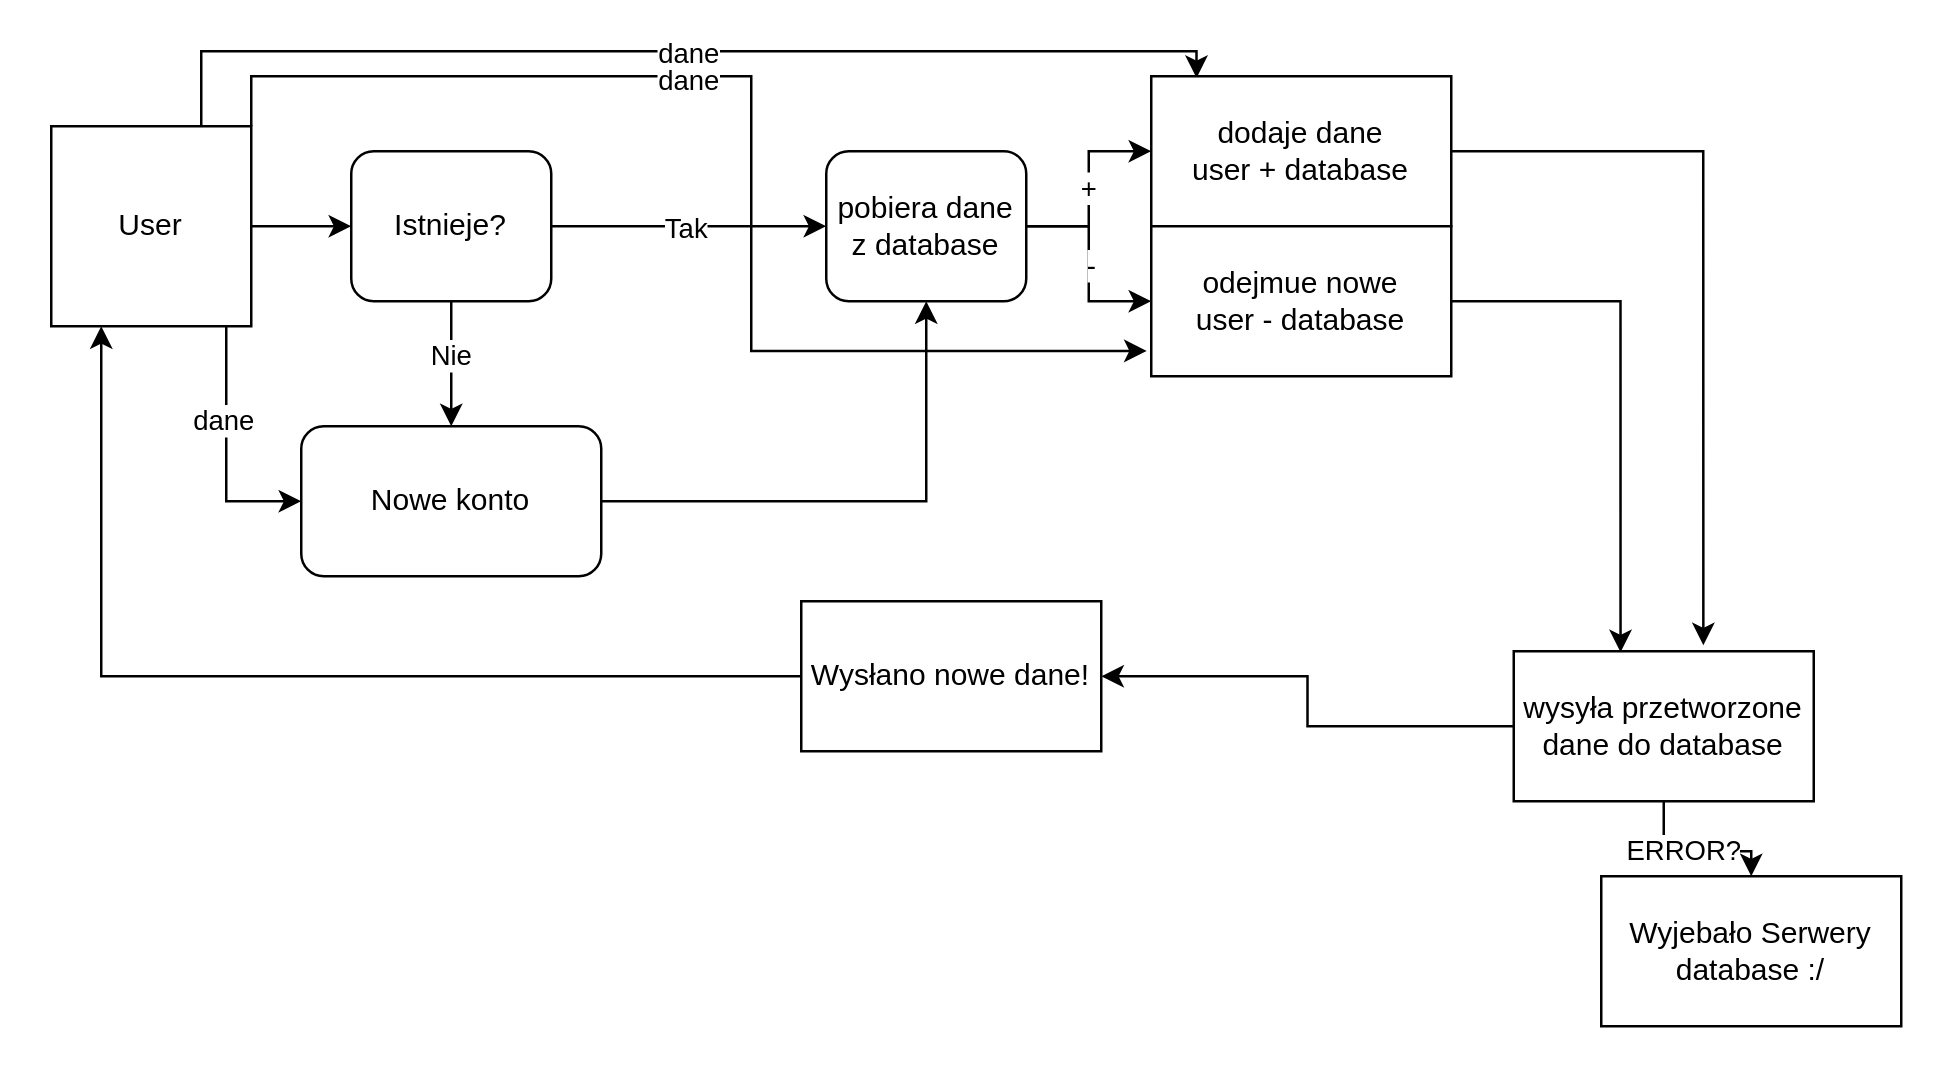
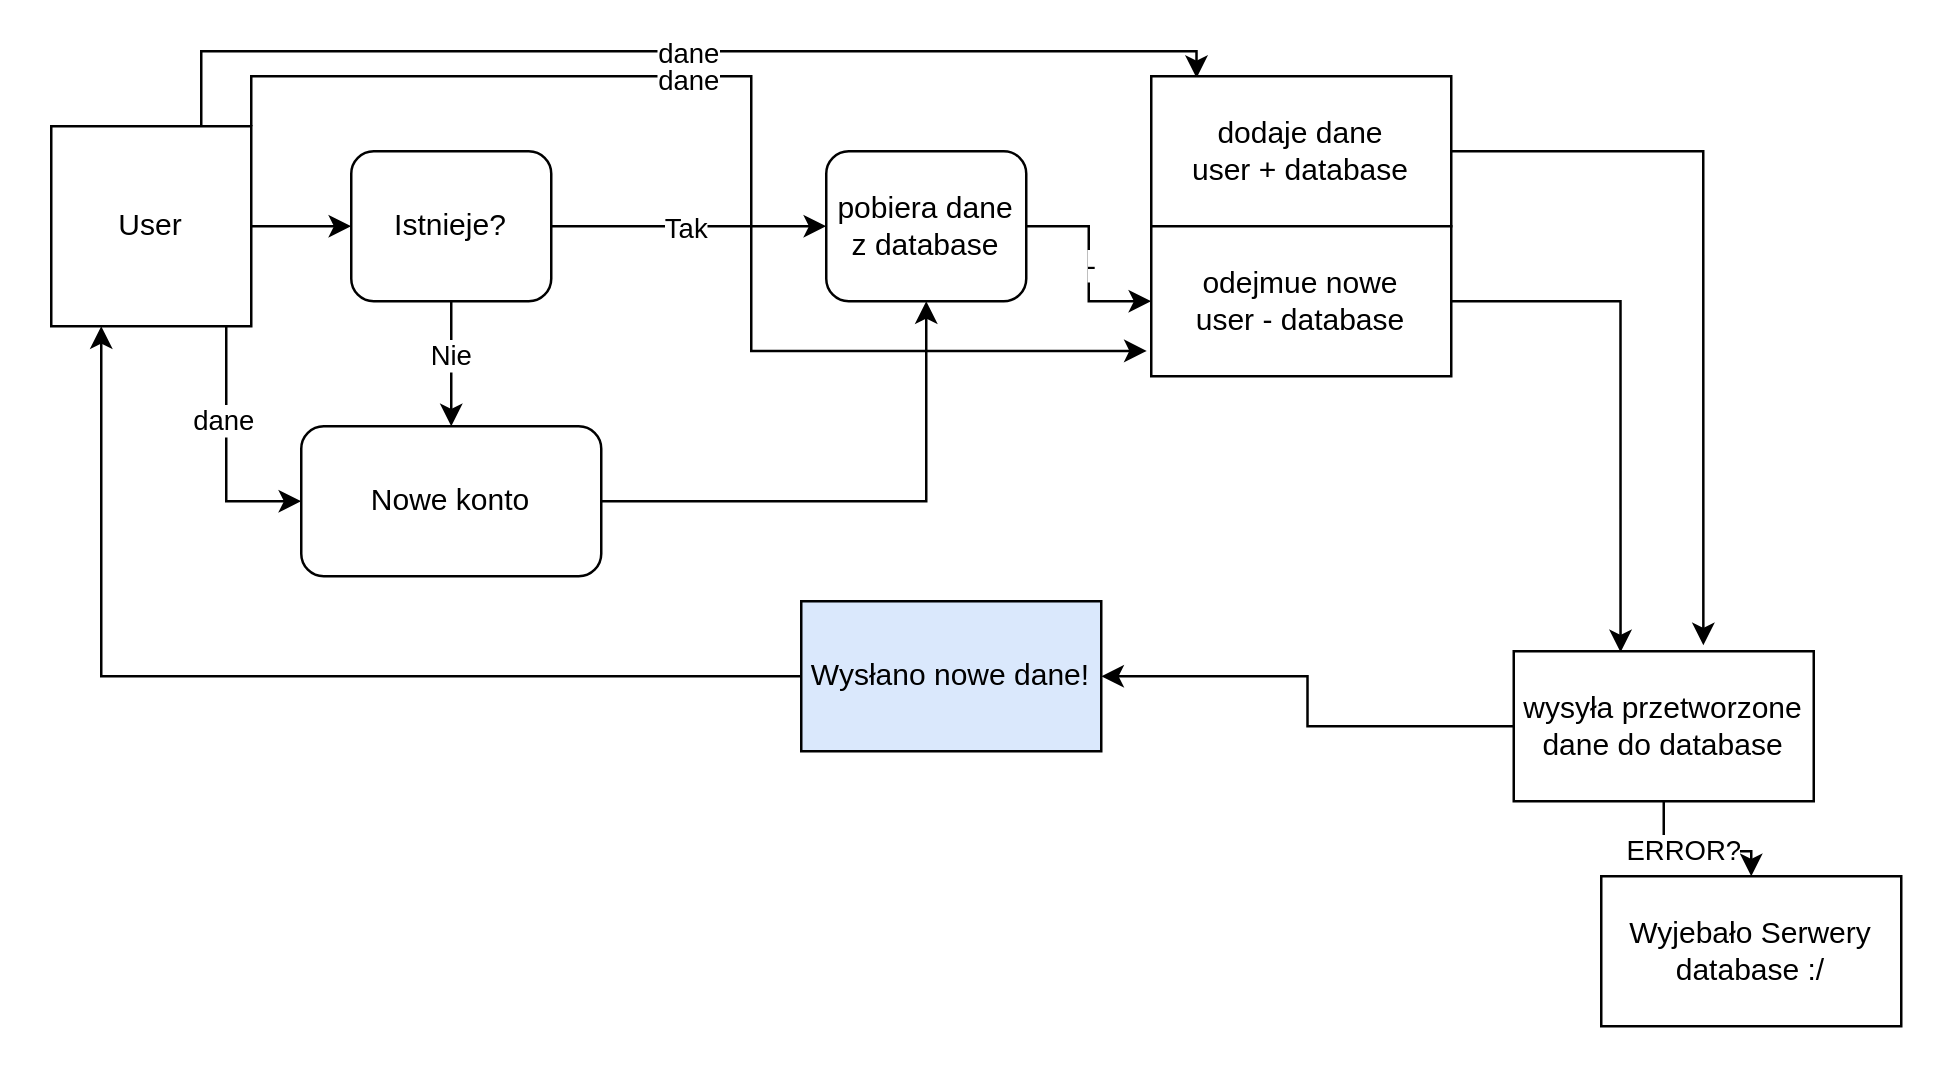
edge "pobiera dane z database" -> "dodaje dane user + database": removed, label "+"
node "Wysłano nowe dane!": fillcolor #ffffff -> #dae8fc
